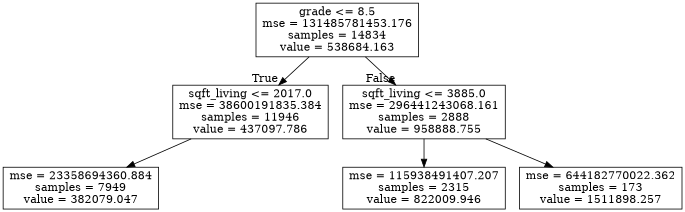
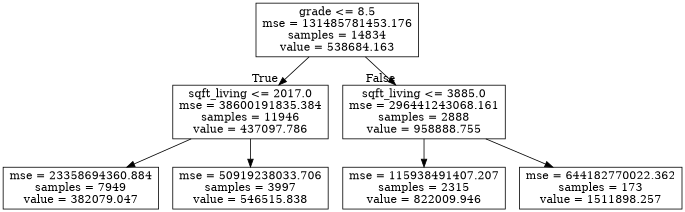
node "mse = 50919238033.706 samples = 3997 value = 546515.838": added
